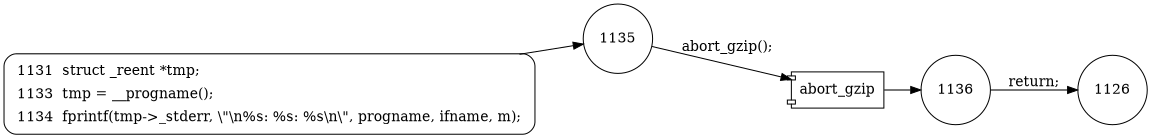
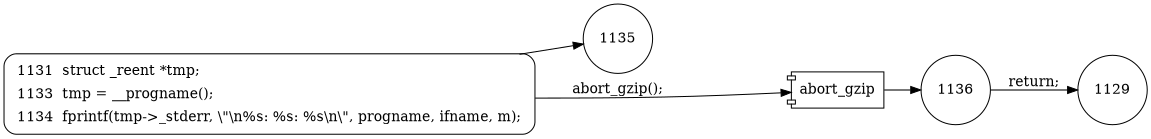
edge "1135" -> "abort_gzip": now "1131" -> "abort_gzip"
node "1126": label "1126" -> "1129"
